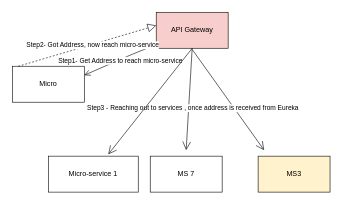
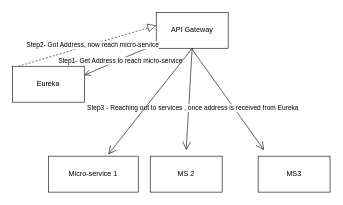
node "API Gateway": fillcolor #f8cecc -> #ffffff
node "Micro": label "Micro" -> "Eureka"
node "MS 7": label "MS 7" -> "MS 2"
node "MS3": fillcolor #fff2cc -> #ffffff
